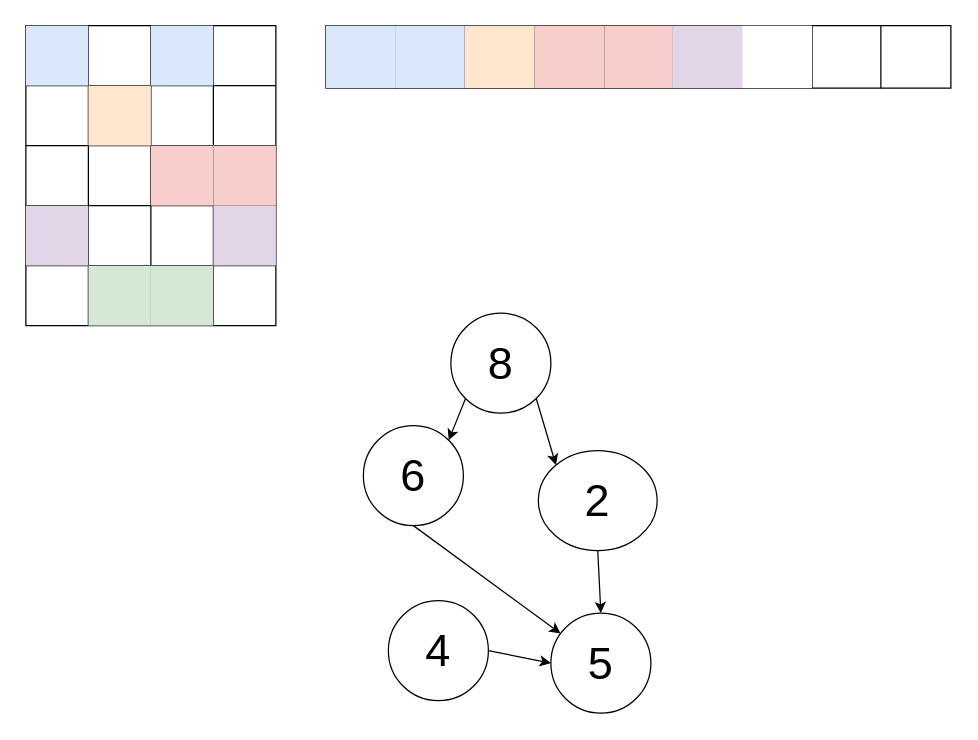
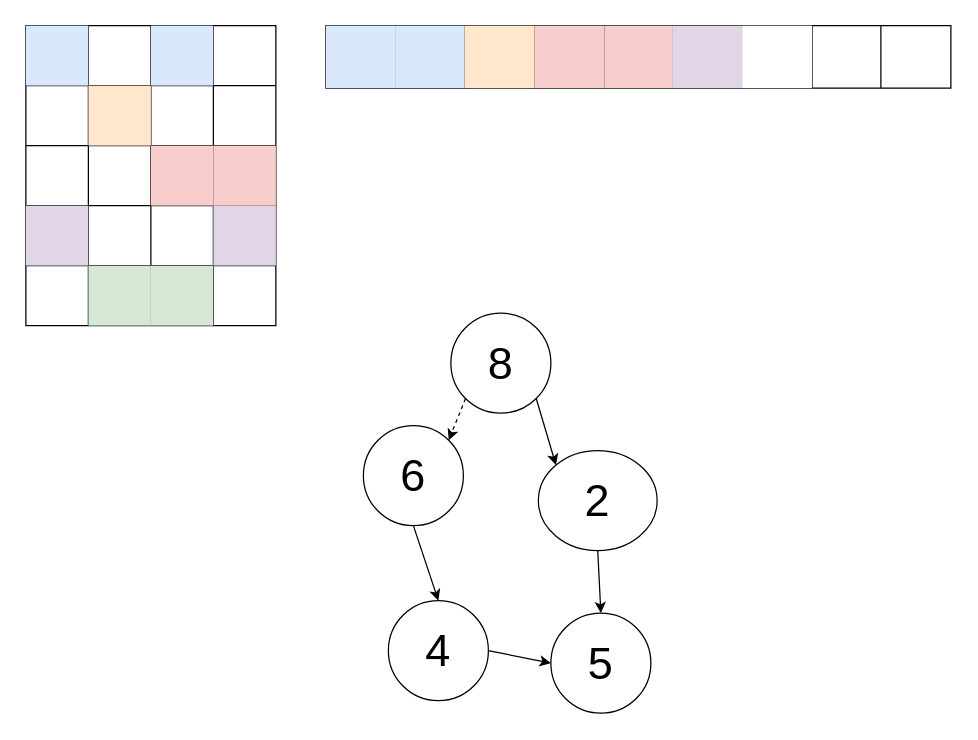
edge "8" -> "6": style solid -> dashed
edge "6" -> "5": now "6" -> "4"
